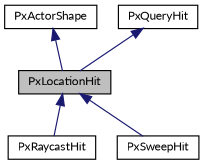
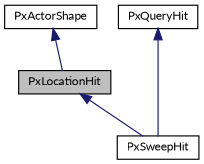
edge "PxLocationHit" -> "PxQueryHit": now "PxSweepHit" -> "PxQueryHit"
node "PxRaycastHit": removed
